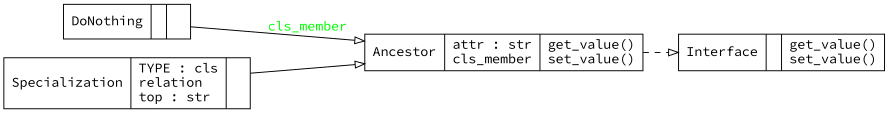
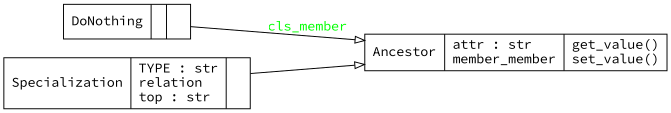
node "Interface": removed
node "Ancestor": text "cls_member" -> "member_member"
node "Specialization": text "TYPE : cls" -> "TYPE : str"
